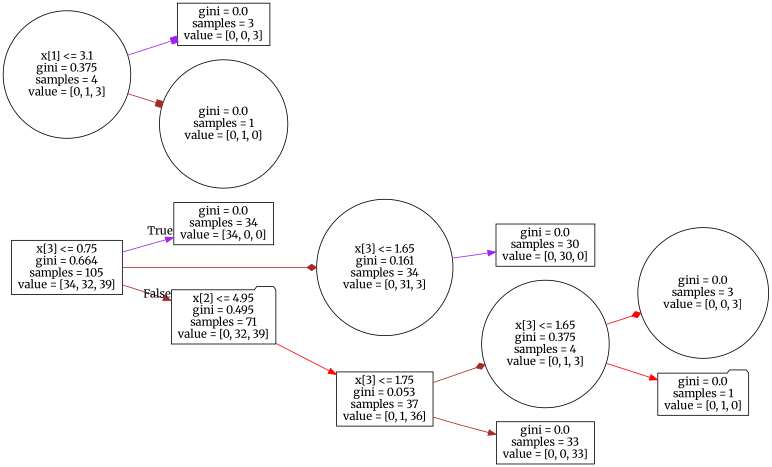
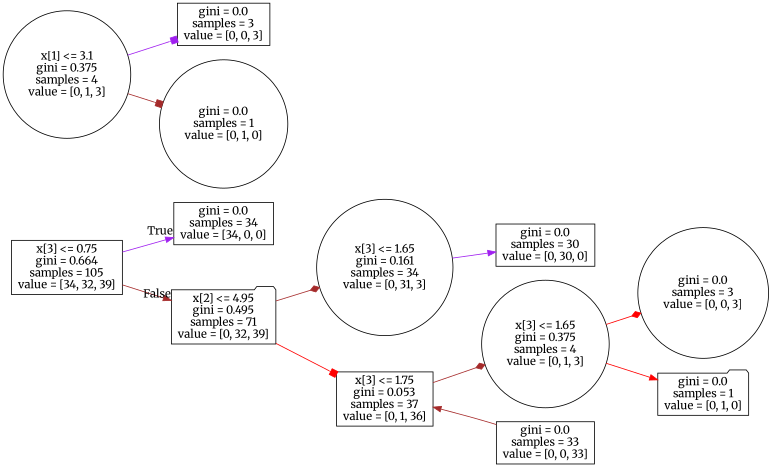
edge "x[3] <= 0.75 gini = 0.664 samples = 105 value = [34, 32, 39]" -> "x[3] <= 1.65 gini = 0.161 samples = 34 value = [0, 31, 3]": now "x[2] <= 4.95 gini = 0.495 samples = 71 value = [0, 32, 39]" -> "x[3] <= 1.65 gini = 0.161 samples = 34 value = [0, 31, 3]"
edge "x[2] <= 4.95 gini = 0.495 samples = 71 value = [0, 32, 39]" -> "x[3] <= 1.75 gini = 0.053 samples = 37 value = [0, 1, 36]": arrowhead normal -> box
edge "x[3] <= 1.75 gini = 0.053 samples = 37 value = [0, 1, 36]" -> "gini = 0.0 samples = 33 value = [0, 0, 33]": reversed
